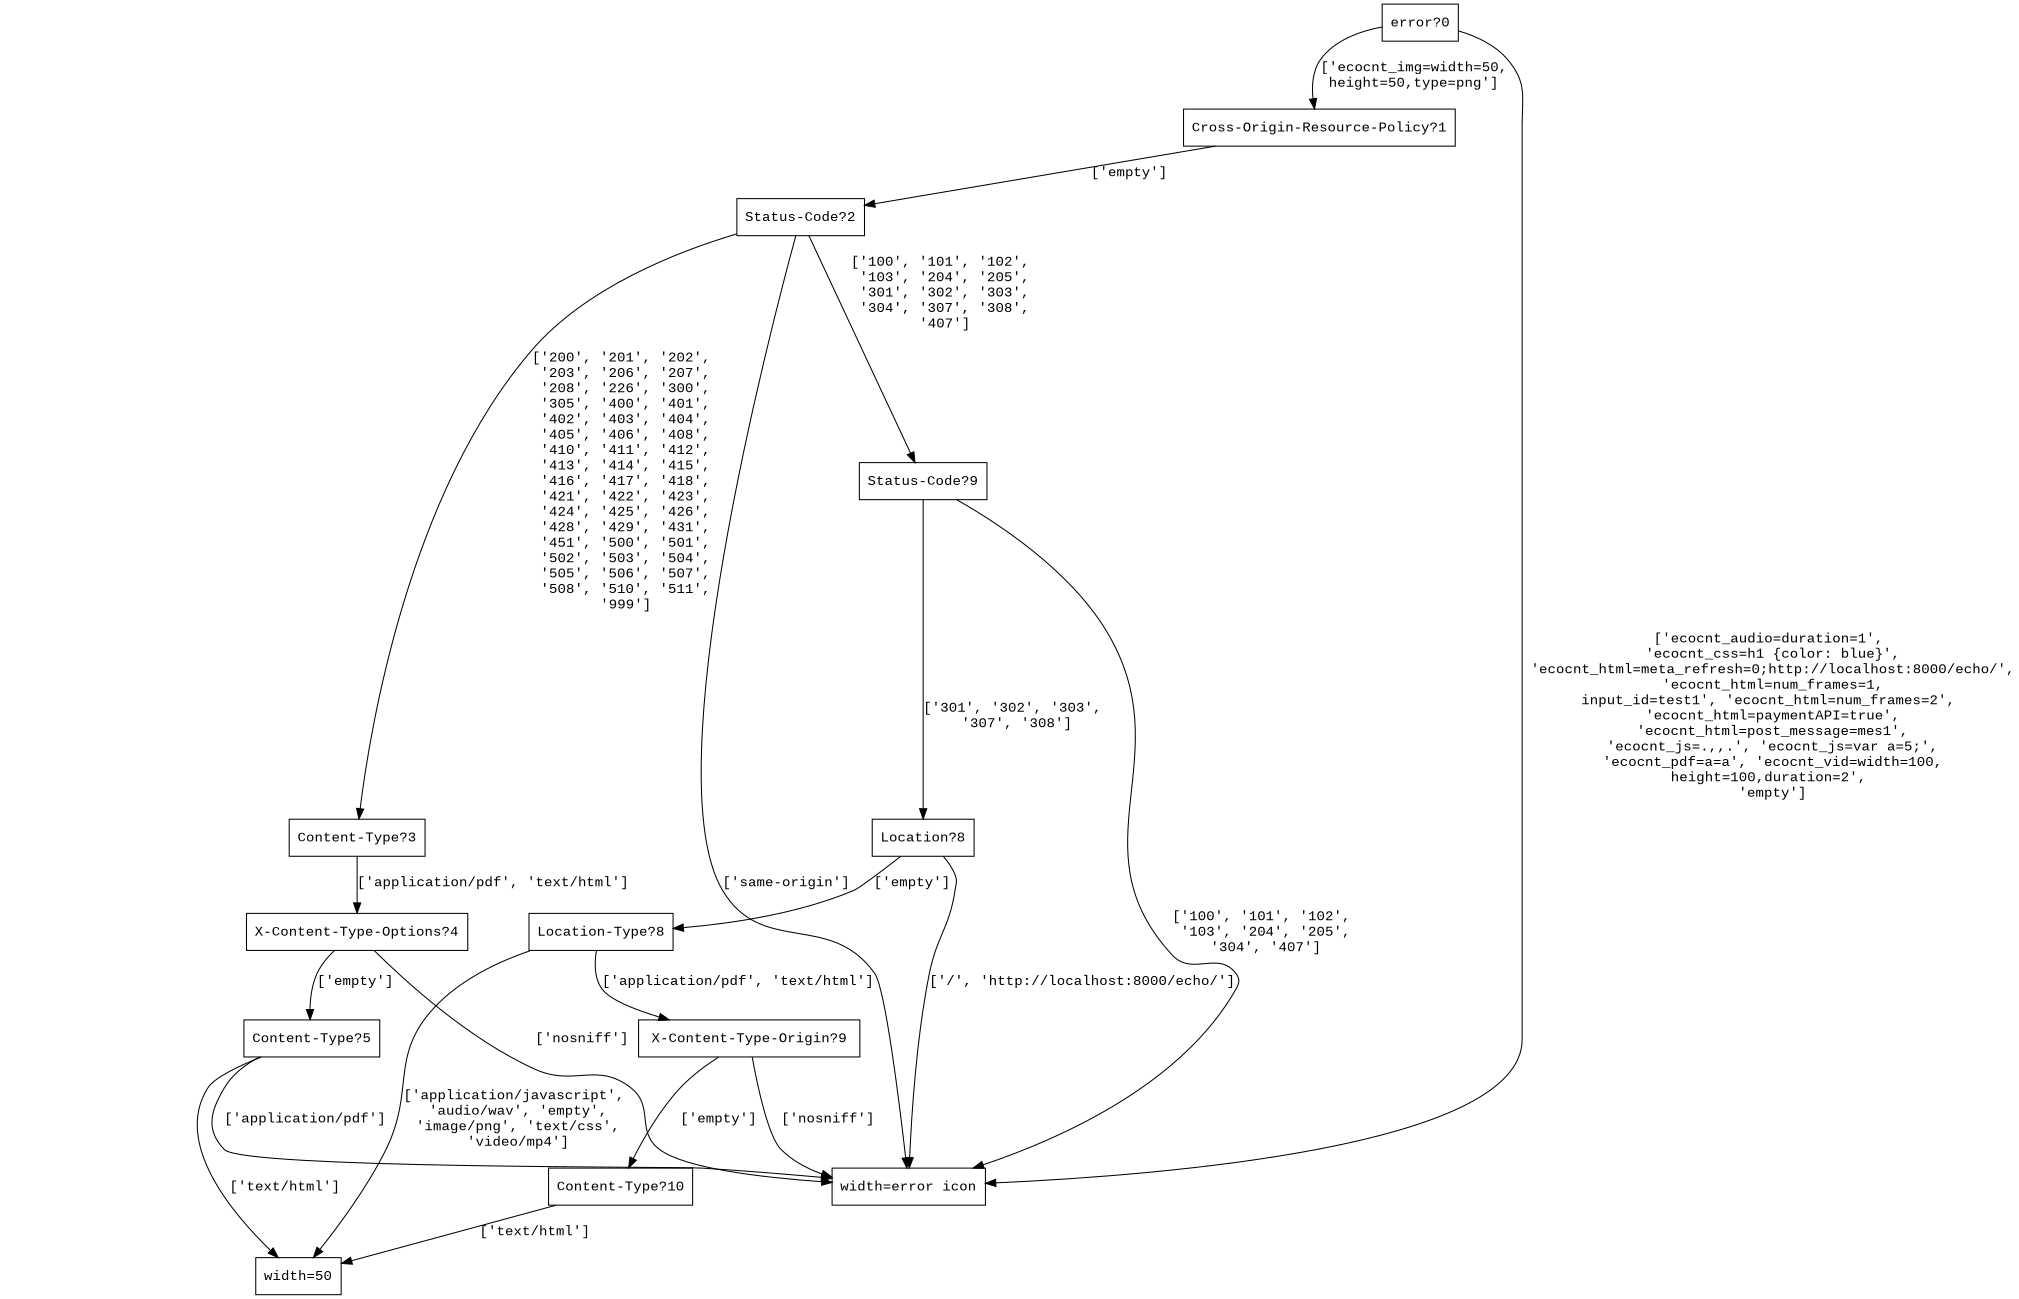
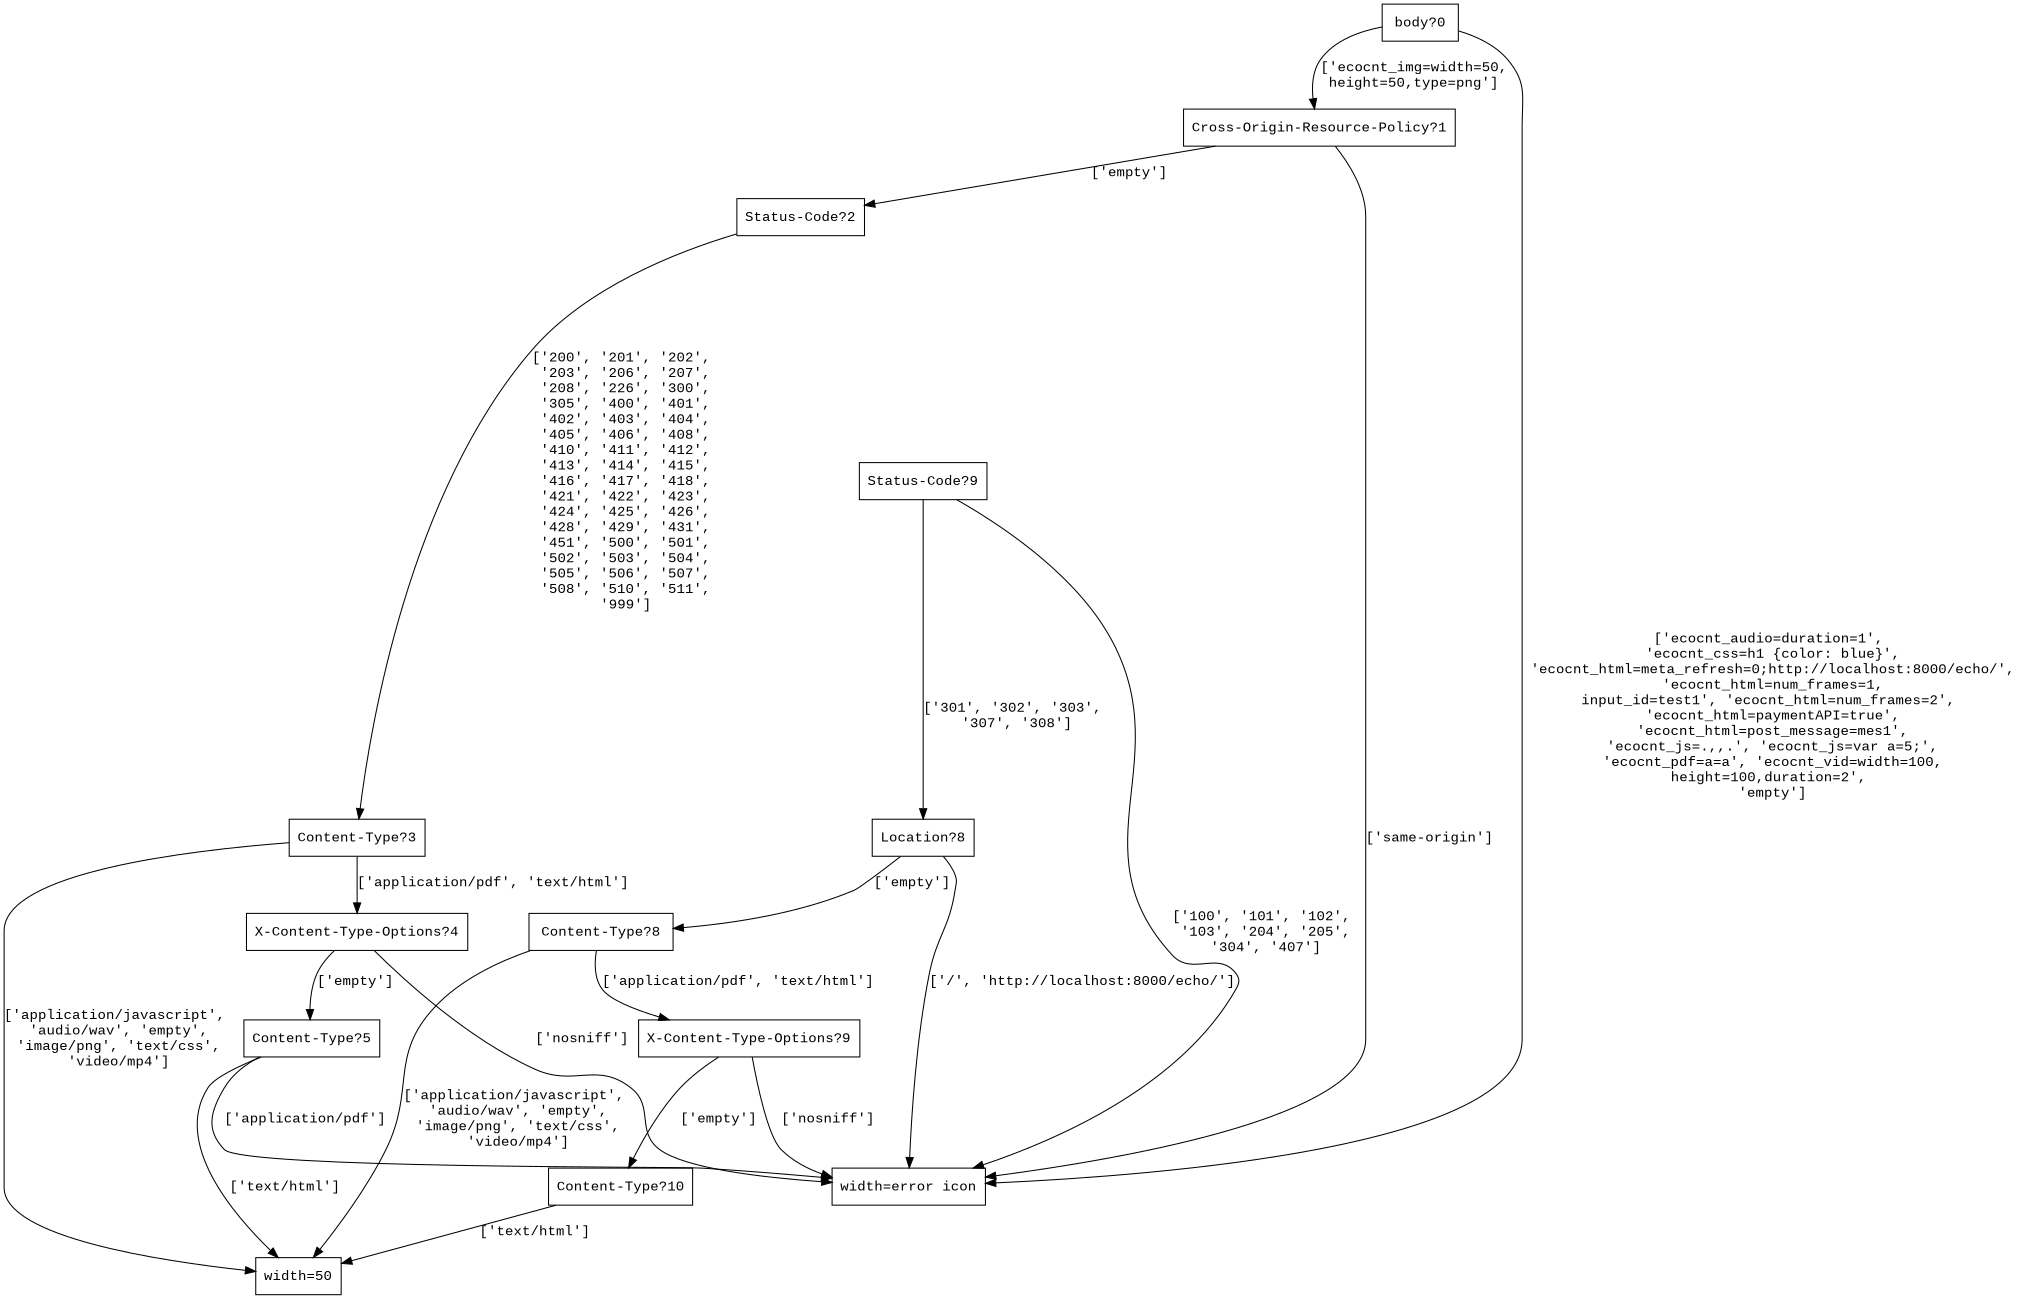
node "error?0": label "error?0" -> "body?0"
edge "Status-Code?2" -> "Status-Code?9": removed, label "['100', '101', '102', '103', '204', '205', '301', '302', '303', '304', '307', '308', '407']"
edge "Status-Code?2" -> "width=error icon": now "Cross-Origin-Resource-Policy?1" -> "width=error icon"
node "Location-Type?8": label "Location-Type?8" -> "Content-Type?8"
edge "Content-Type?3" -> "width=50": added, label "['application/javascript', 'audio/wav', 'empty', 'image/png', 'text/css', 'video/mp4']"
node "X-Content-Type-Origin?9": label "X-Content-Type-Origin?9" -> "X-Content-Type-Options?9"
